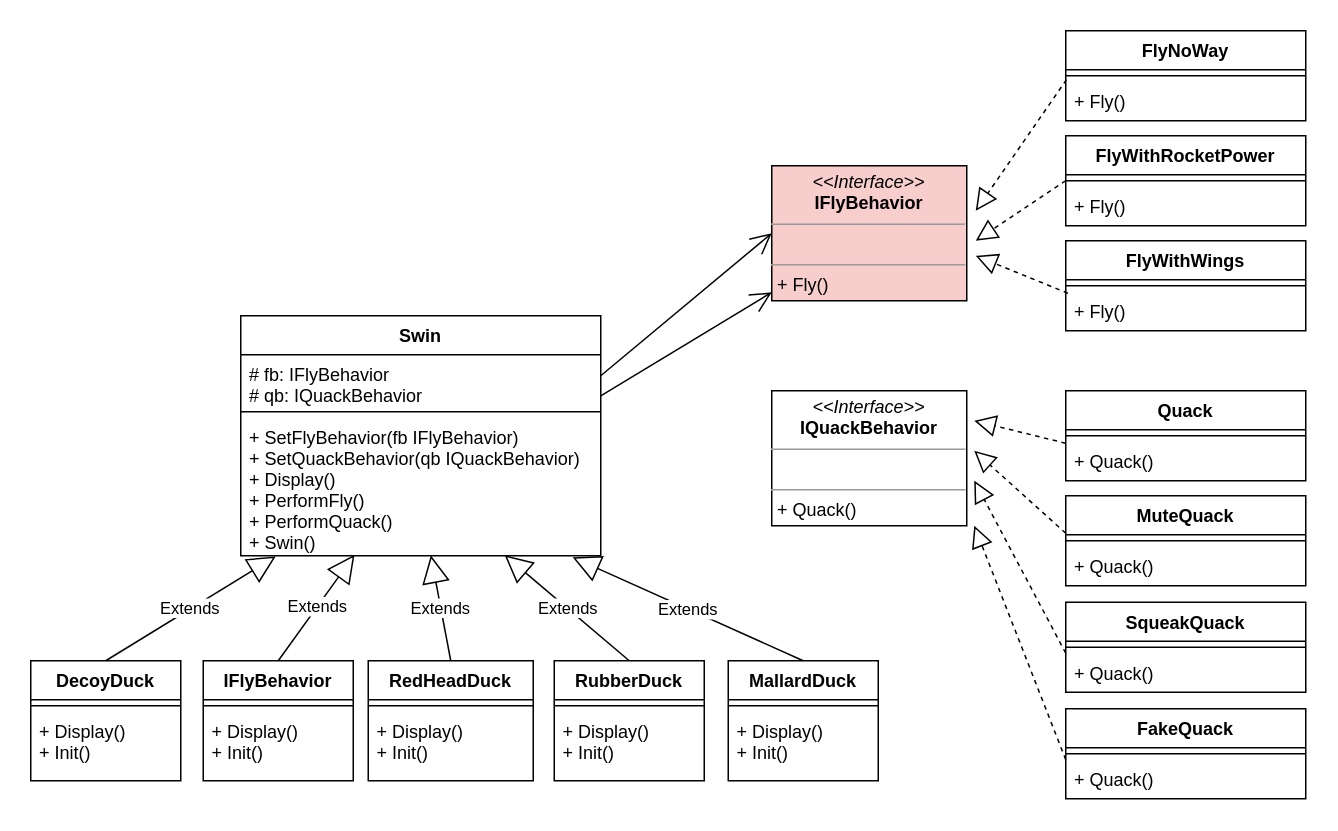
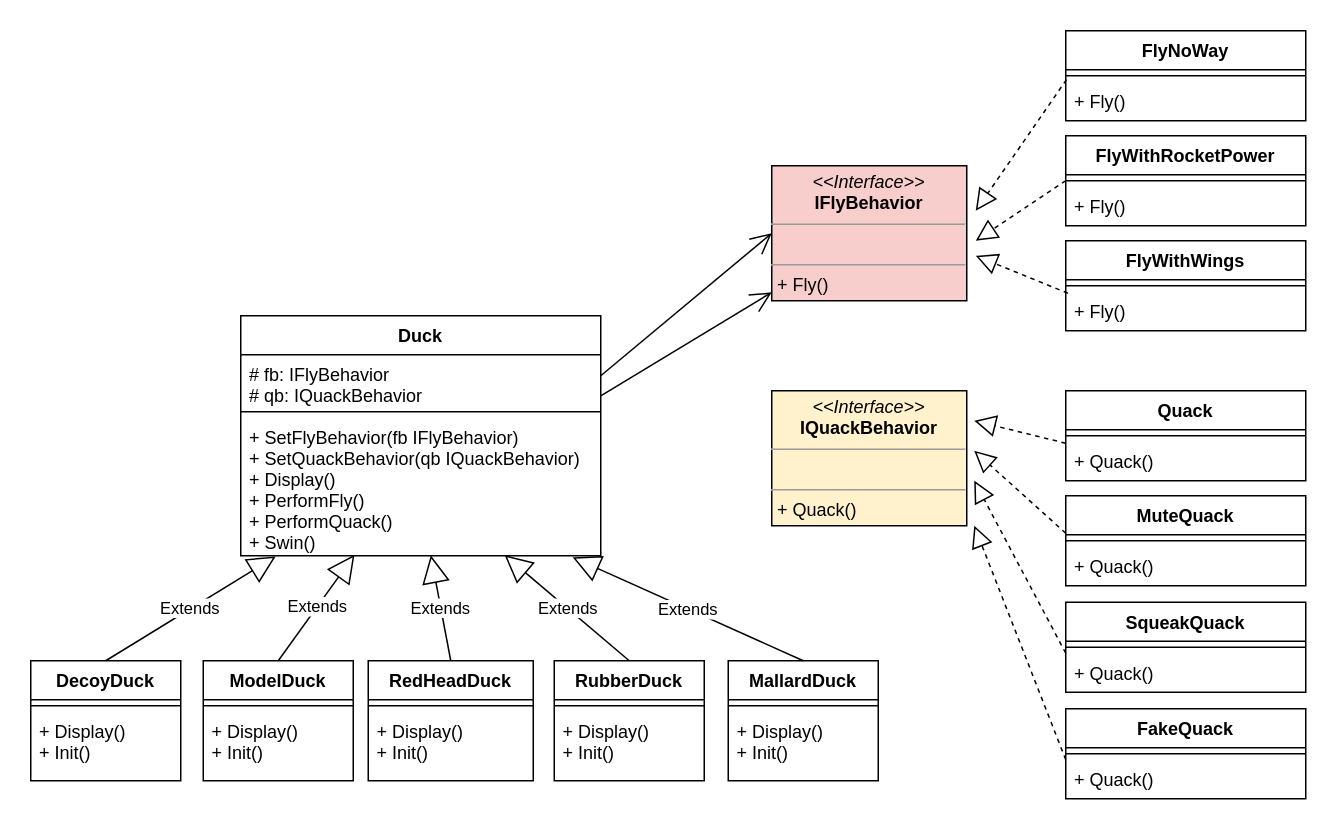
node "Swin": label "Swin" -> "Duck"
node "<<Interface>> IQuackBehavior + Quack()": fillcolor #ffffff -> #fff2cc
node "IFlyBehavior": label "IFlyBehavior" -> "ModelDuck"
